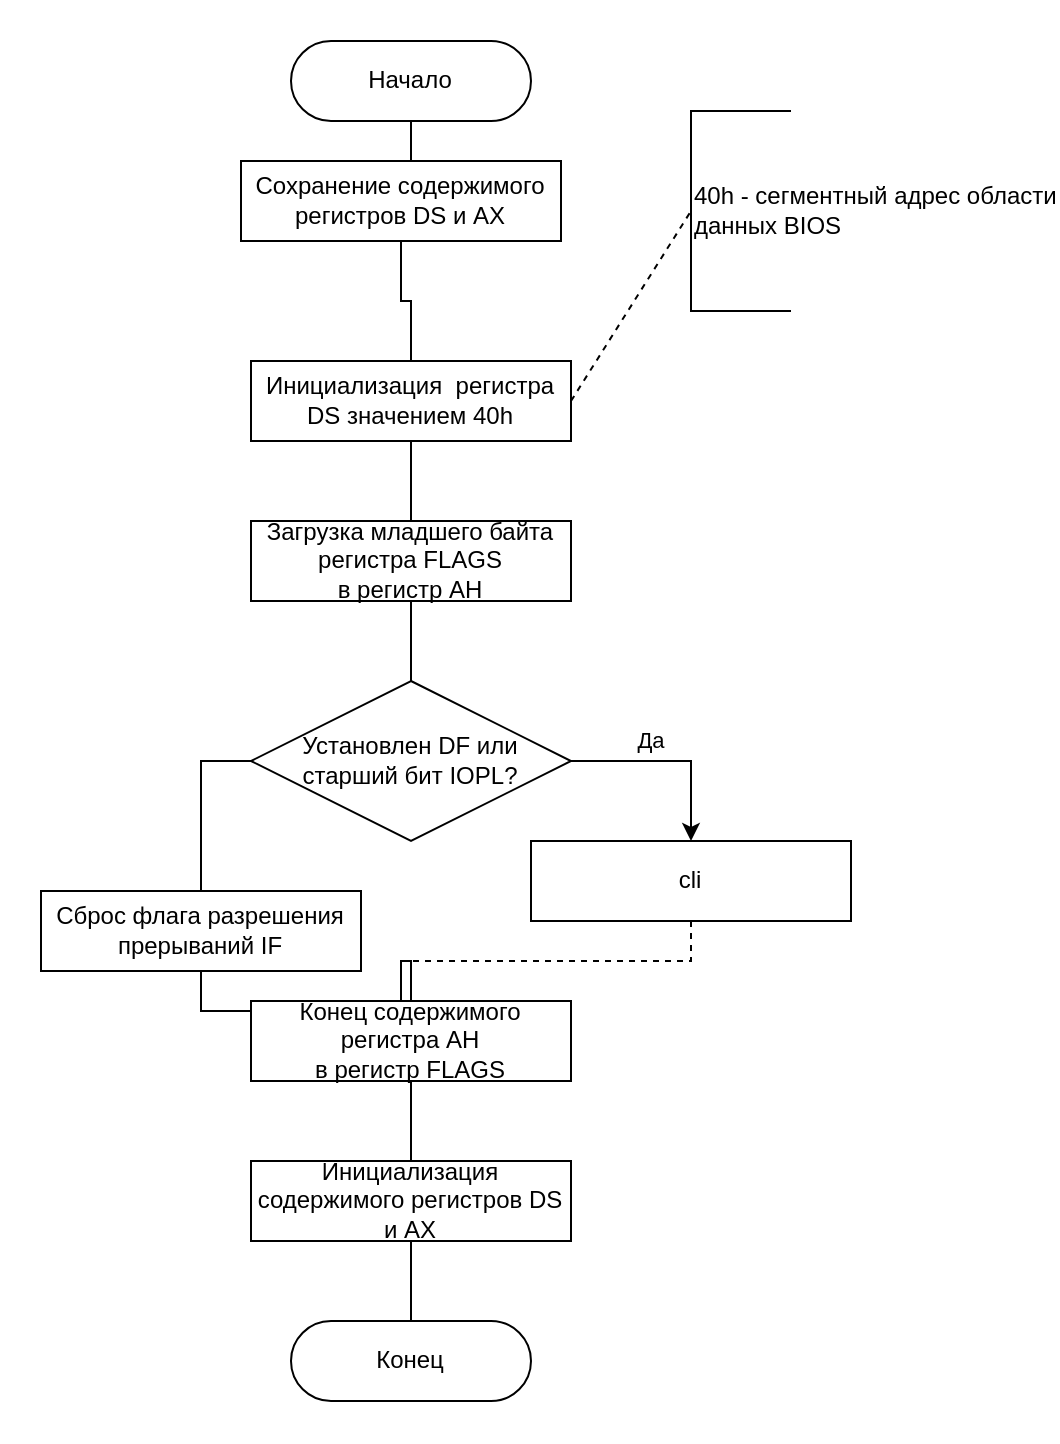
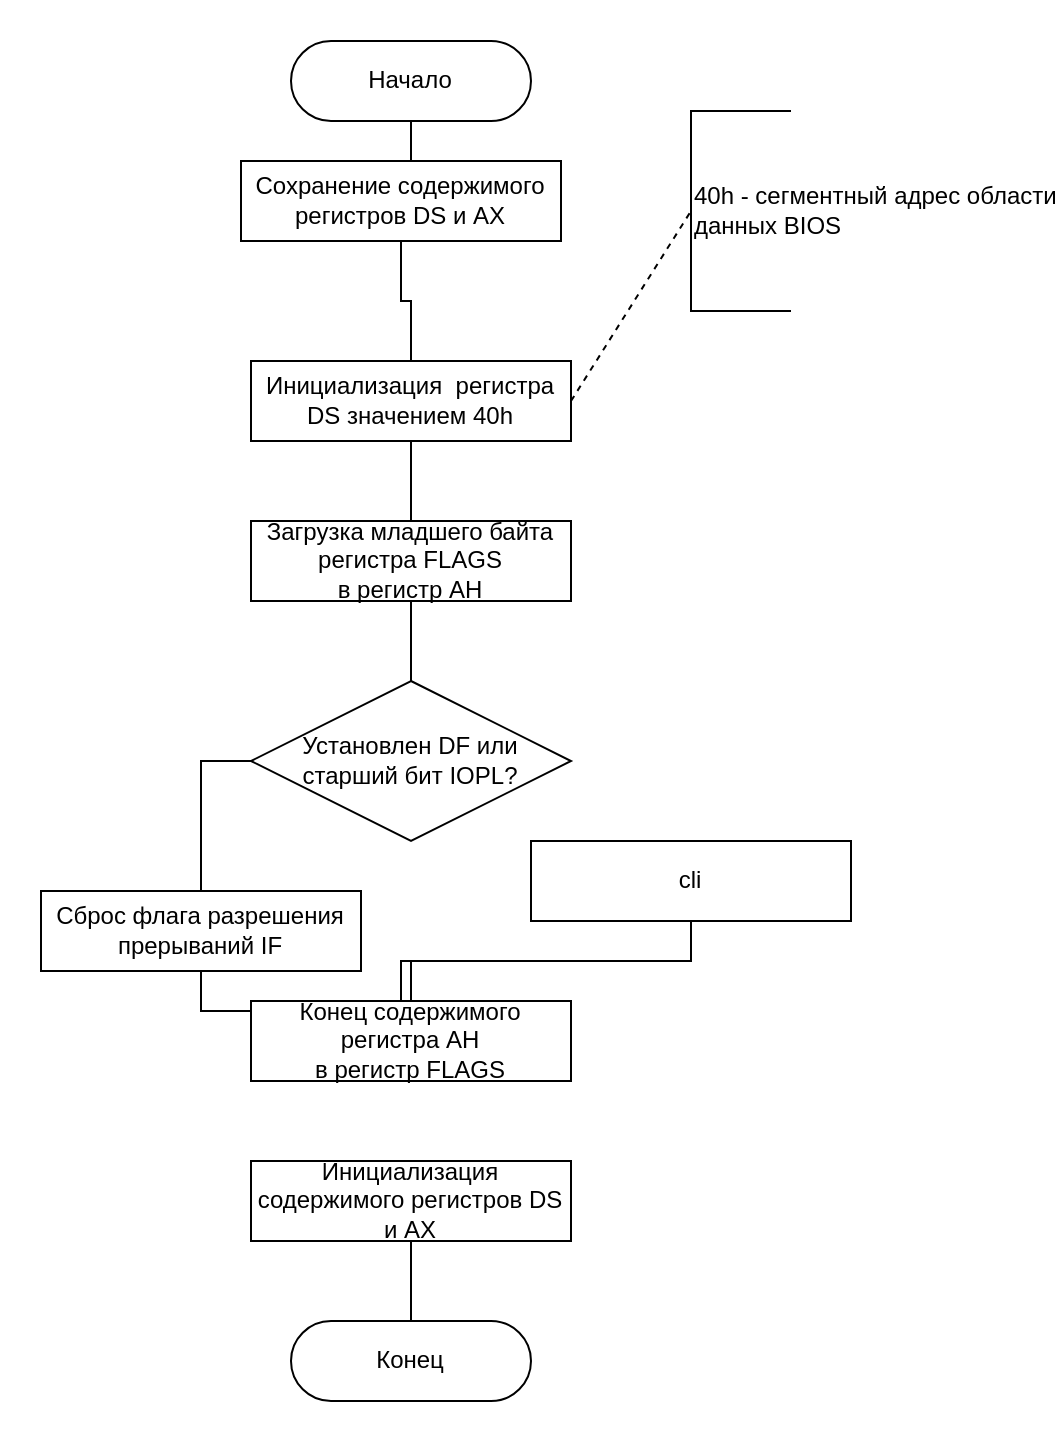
edge "Установлен DF или старший бит IOPL?" -> "cli": removed, label "Да"
edge "cli" -- "Конец содержимого регистра AH в регистр FLAGS": style dashed -> solid
edge "Конец содержимого регистра AH в регистр FLAGS" -- "Инициализация содержимого регистров DS и AX": removed
